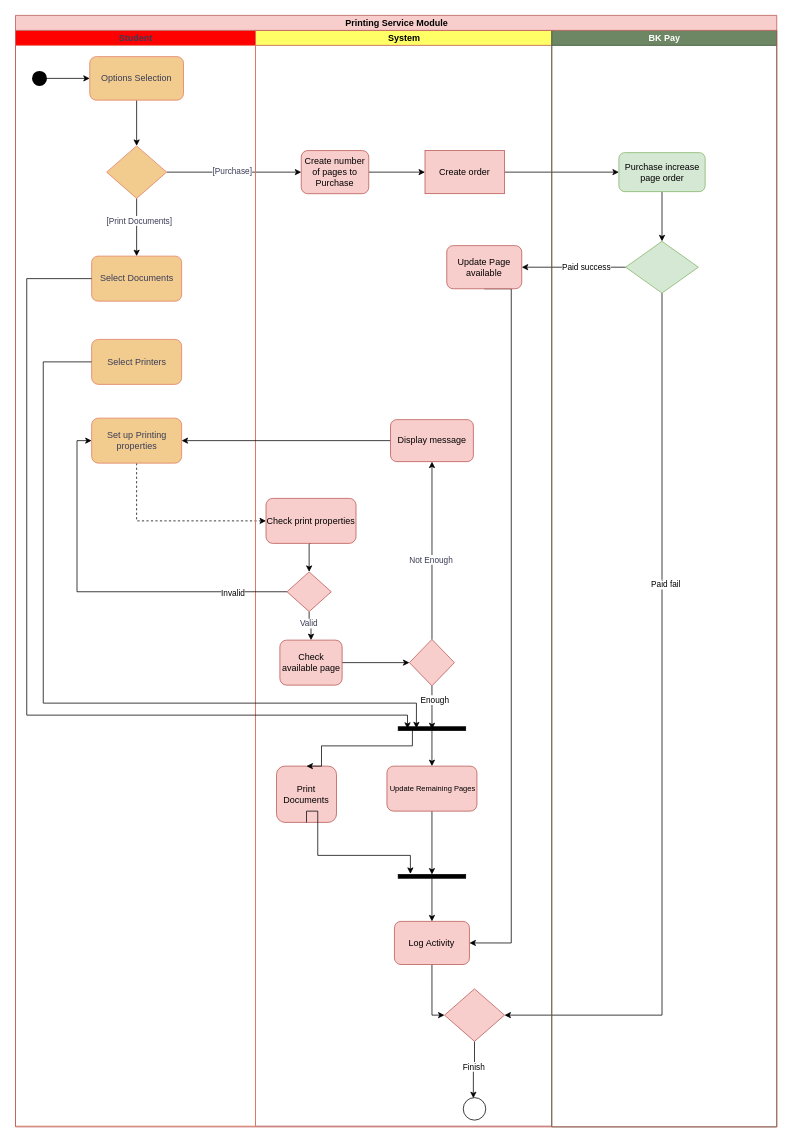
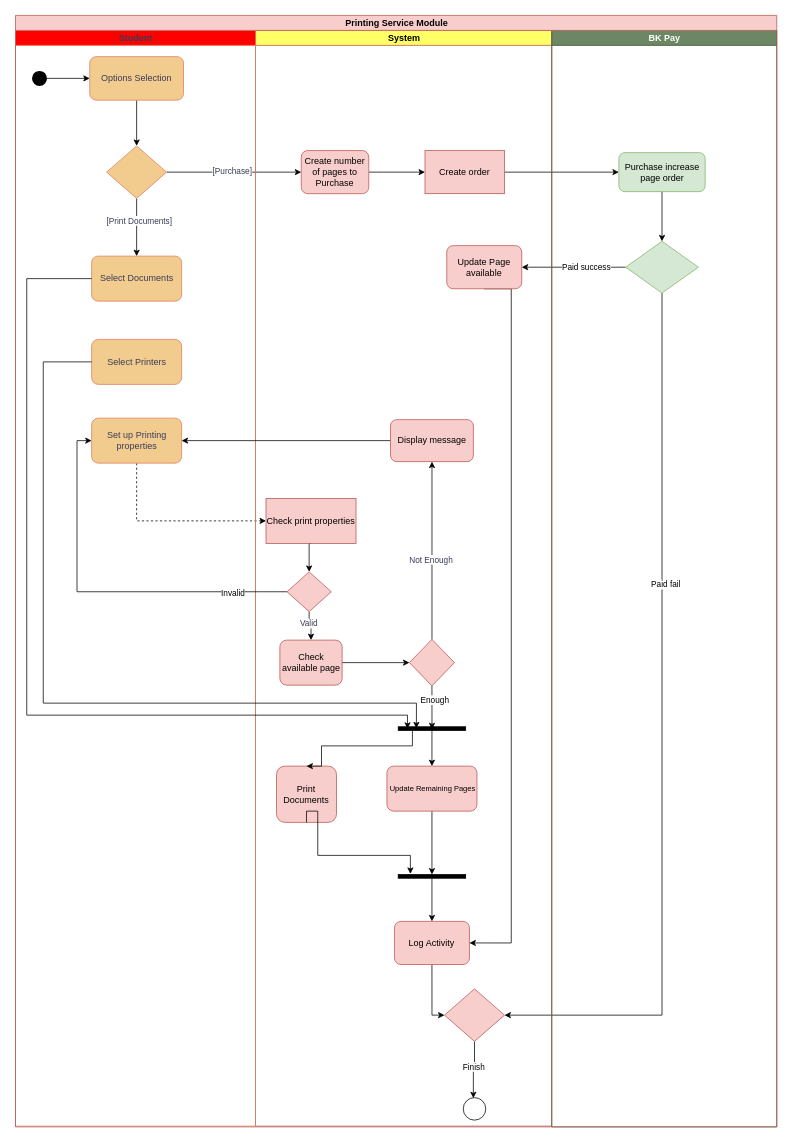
node "Check print properties": shape rounded rectangle -> rectangle
